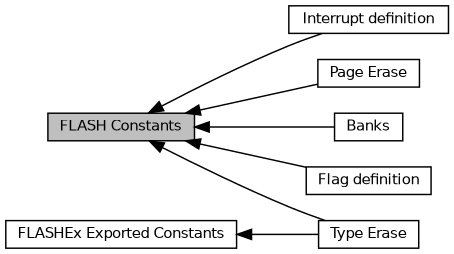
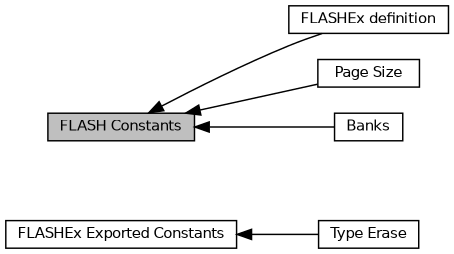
node "Interrupt definition": label "Interrupt definition" -> "FLASHEx definition"
node "Page Erase": label "Page Erase" -> "Page Size"
node "Flag definition": removed
edge "Type Erase" -> "FLASH Constants": removed
